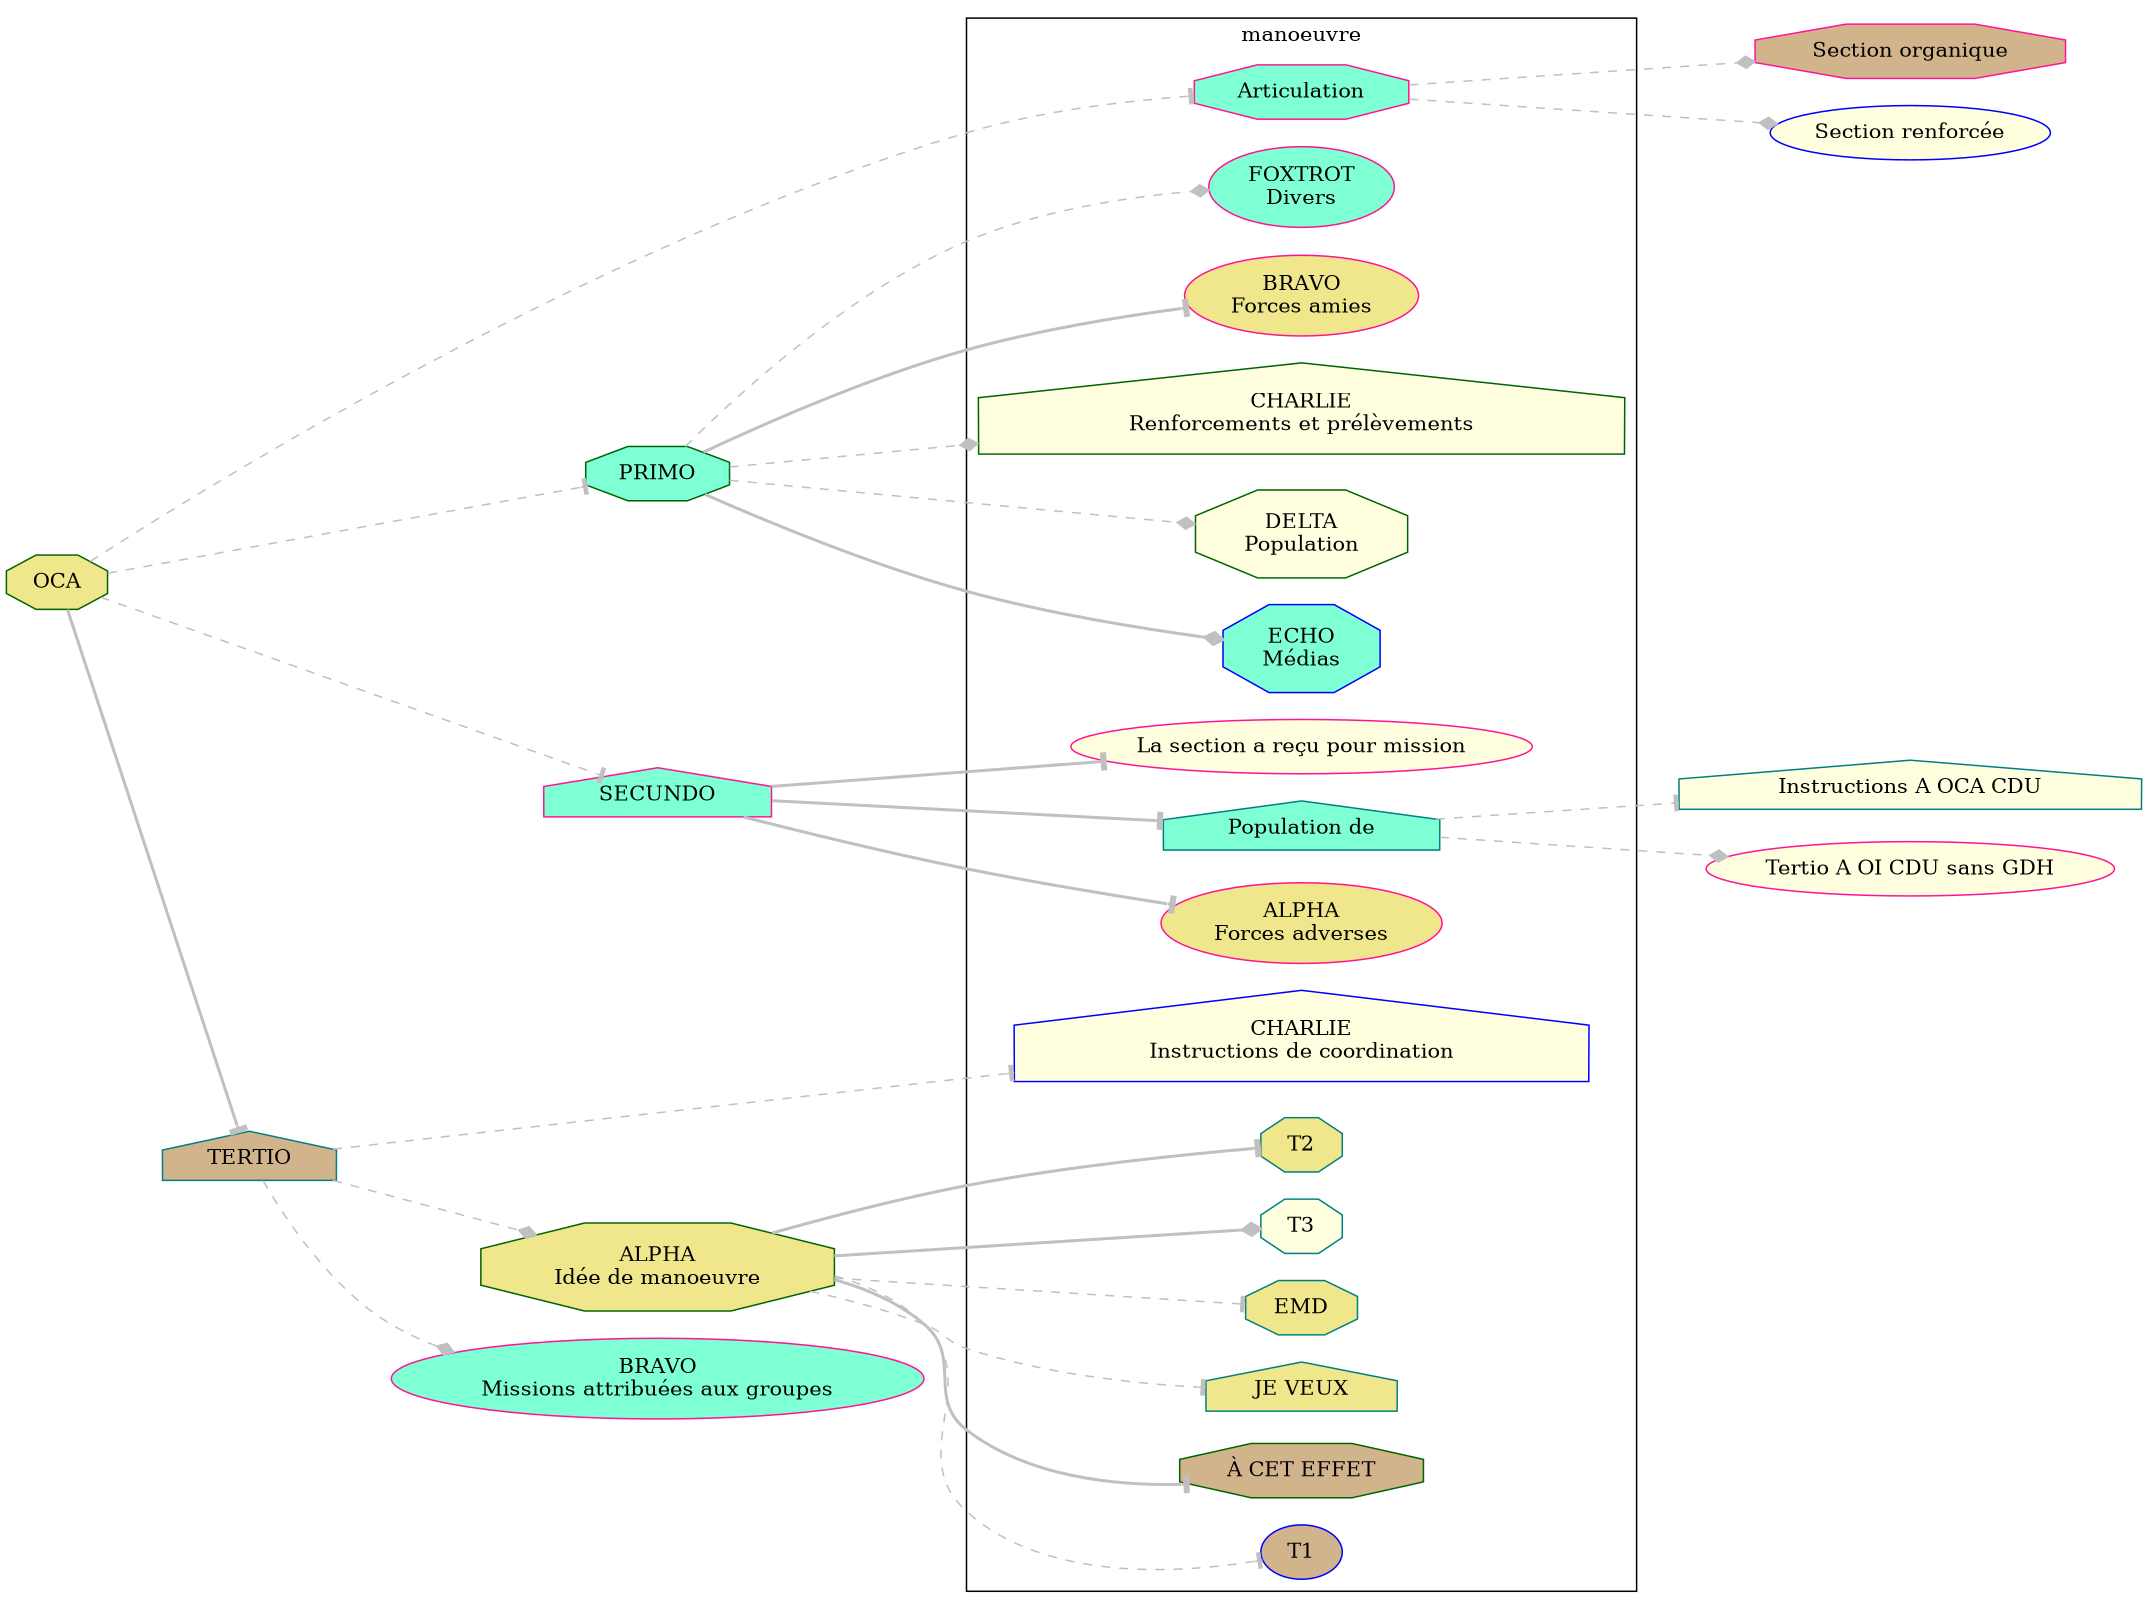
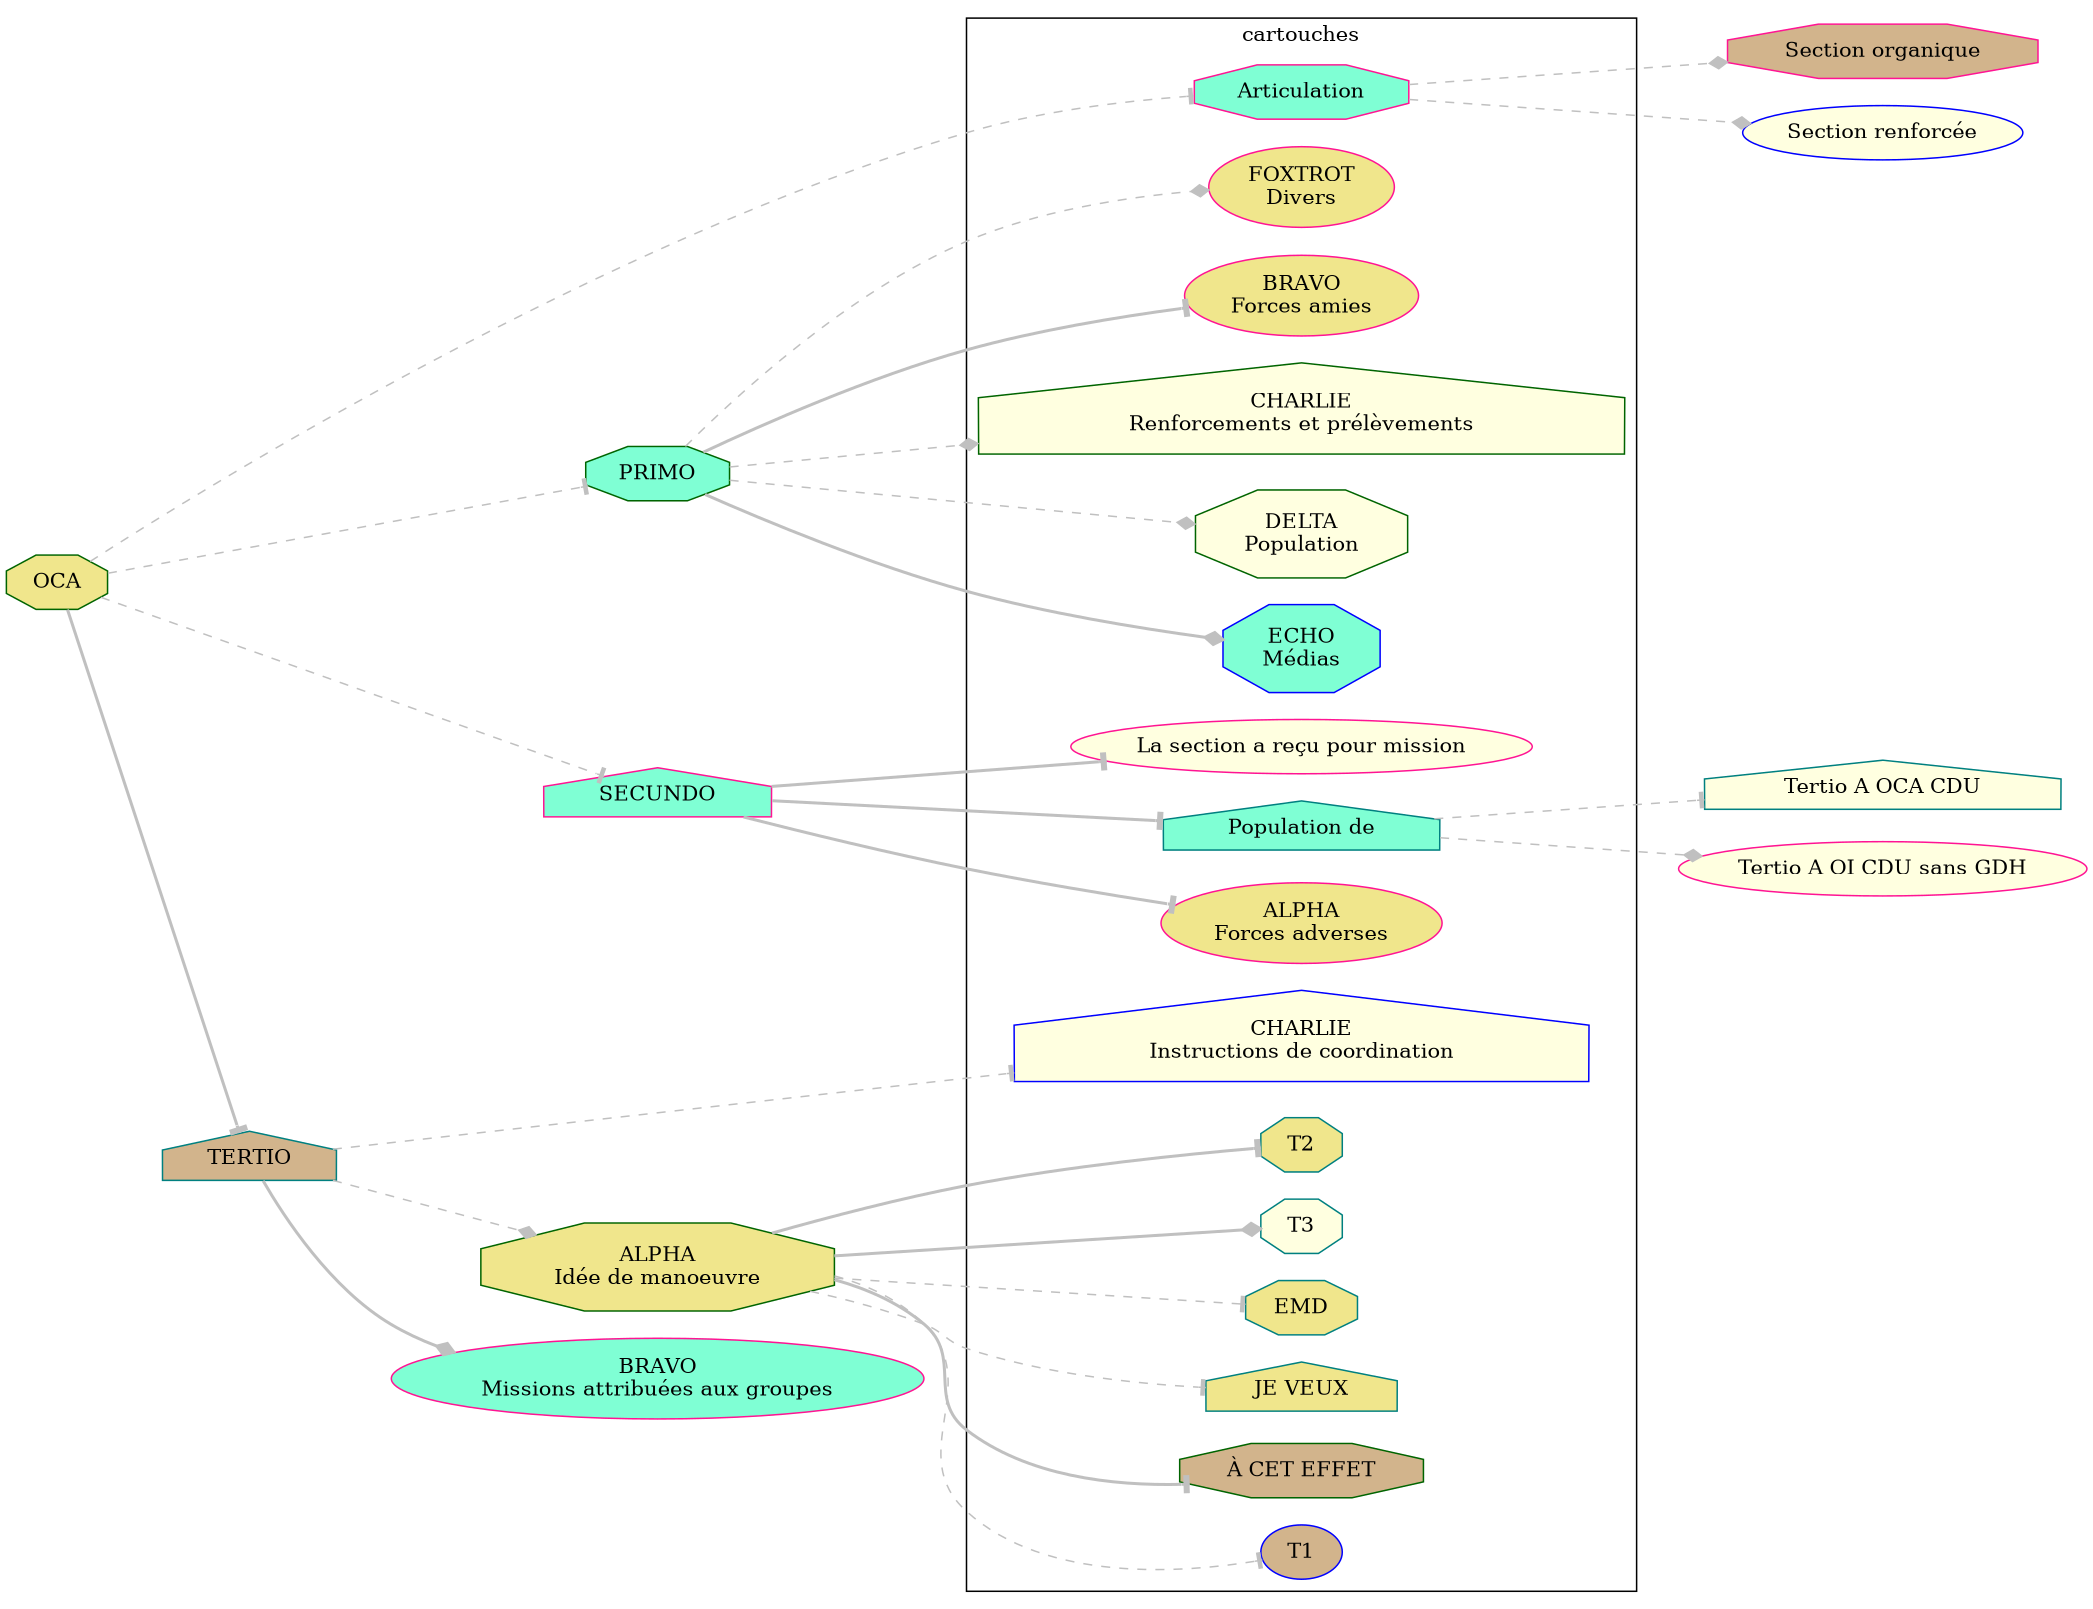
cluster "manoeuvre": label "manoeuvre" -> "cartouches"
node "FOXTROT Divers": fillcolor aquamarine -> khaki
node "Instructions A OCA CDU": label "Instructions A OCA CDU" -> "Tertio A OCA CDU"
edge "TERTIO" -> "BRAVO Missions attribuées aux groupes": style dashed -> bold
